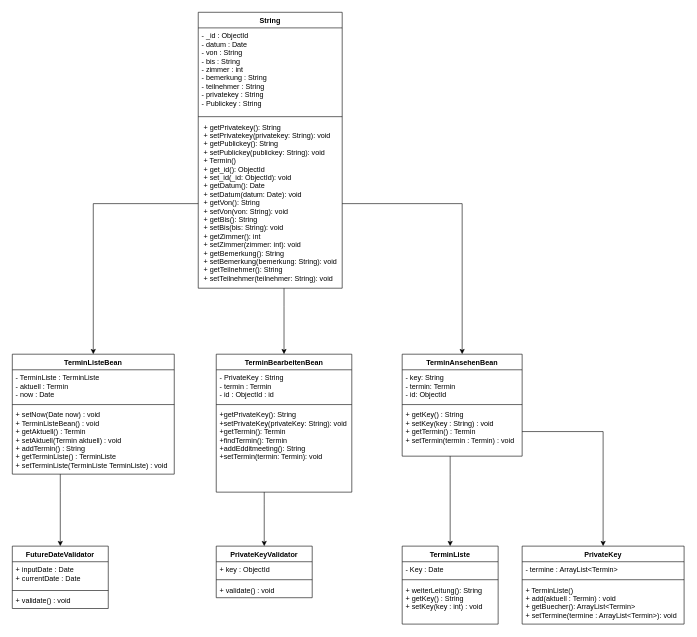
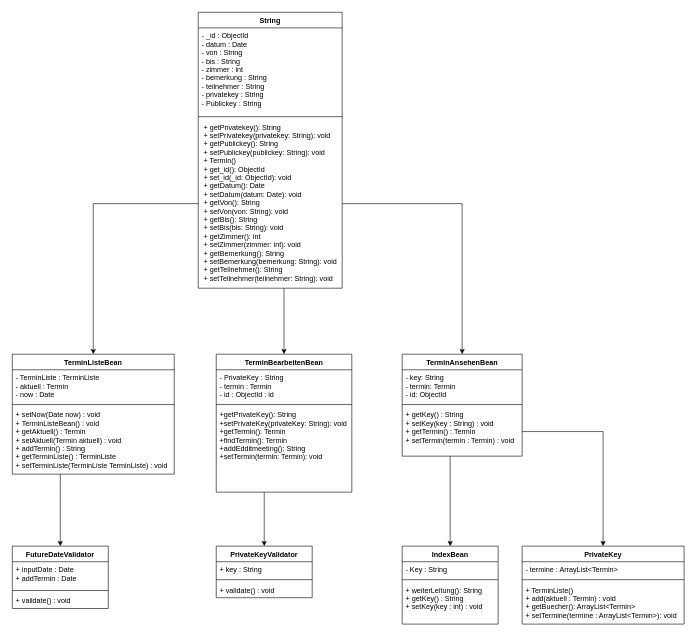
node "TerminListe": label "TerminListe" -> "IndexBean"
node "+ inputDate : Date + currentDate : Date": label "+ inputDate : Date + currentDate : Date" -> "+ inputDate : Date + addTermin : Date"
node "+ key : ObjectId": label "+ key : ObjectId" -> "+ key : String"
node "- Key : Date": label "- Key : Date" -> "- Key : String"
